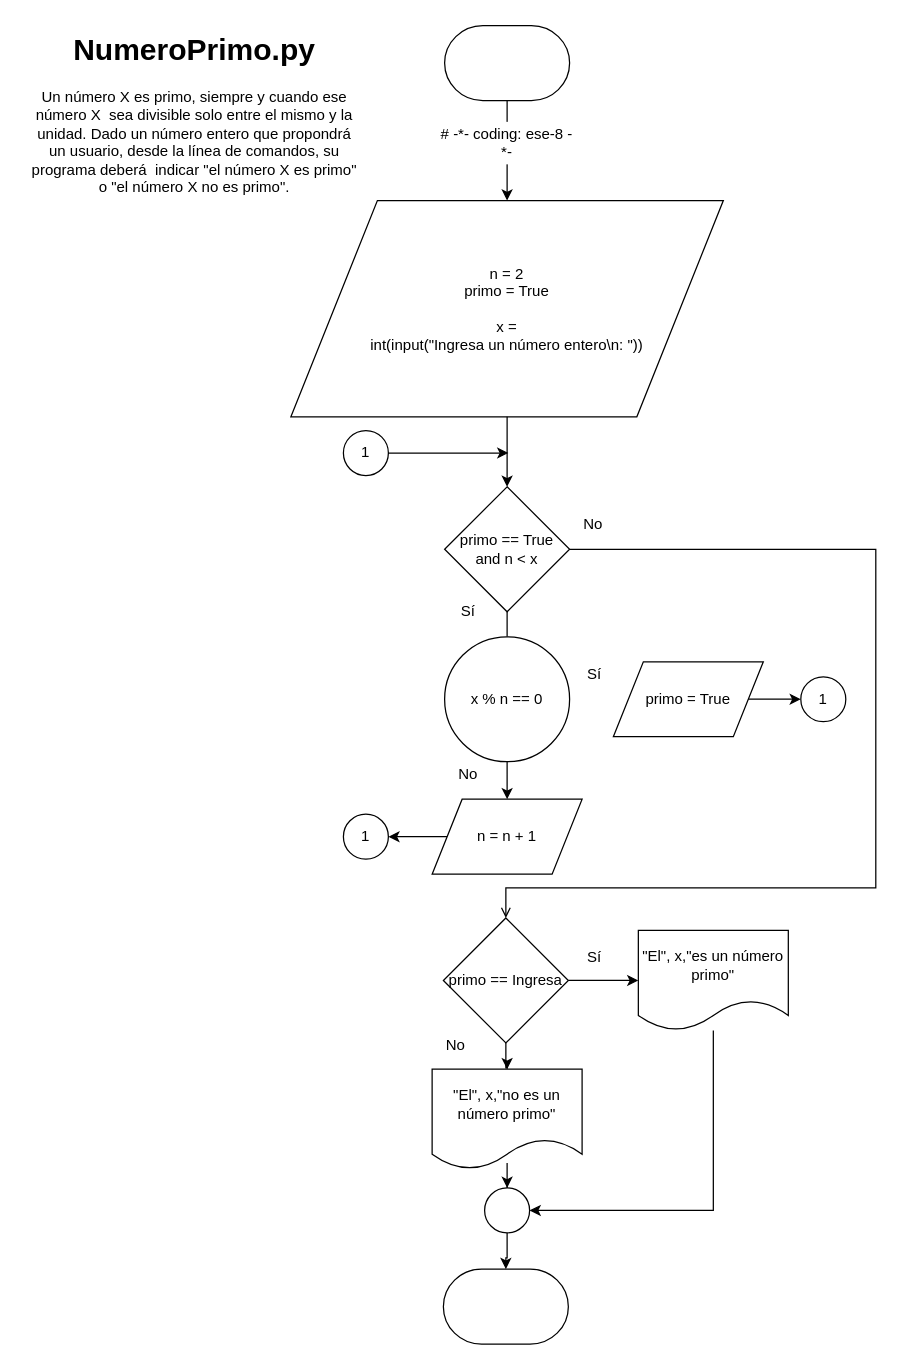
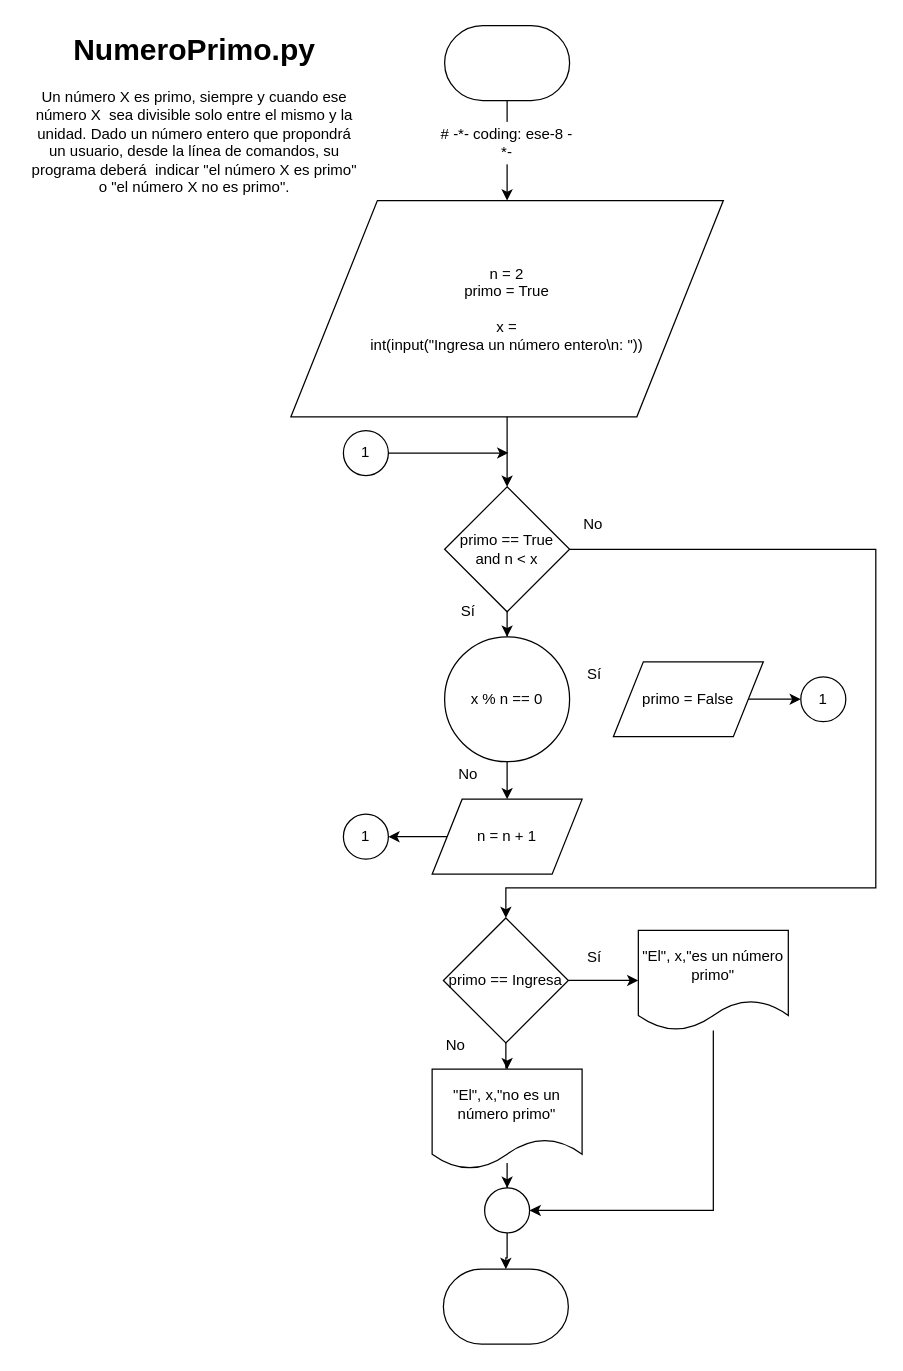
edge "primo == True and n < x" -- "x % n == 0": arrowhead none -> classic
node "primo = True": label "primo = True" -> "primo = False"
edge "primo == True and n < x" -> "primo == Ingresa": arrowhead open -> classic
